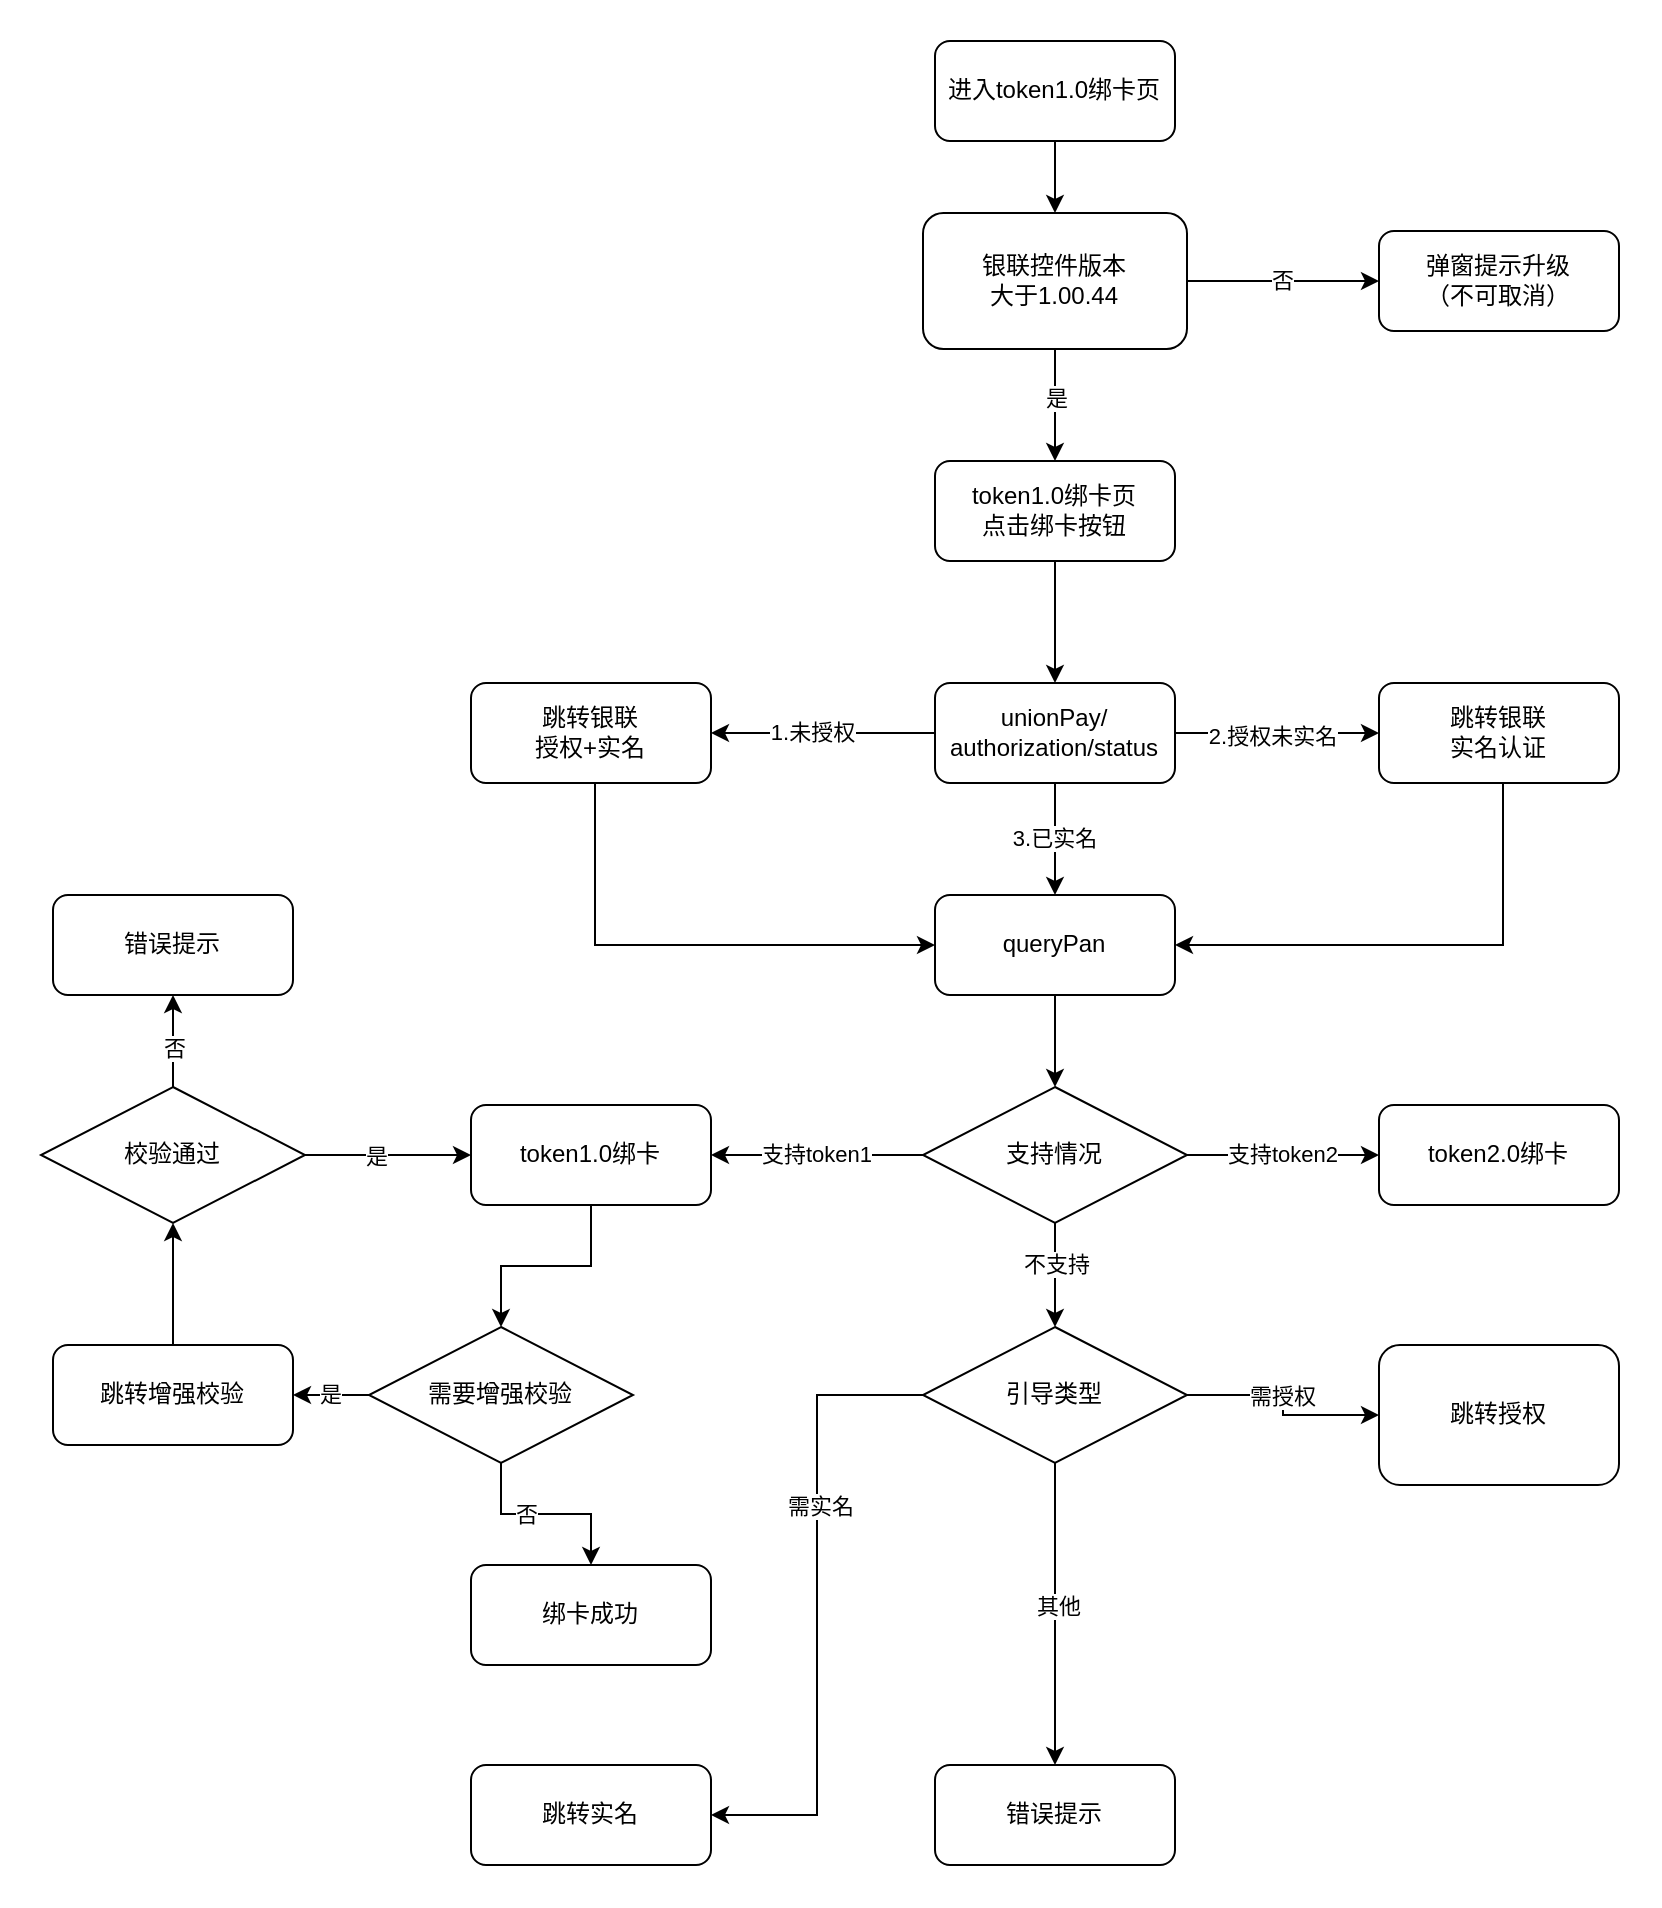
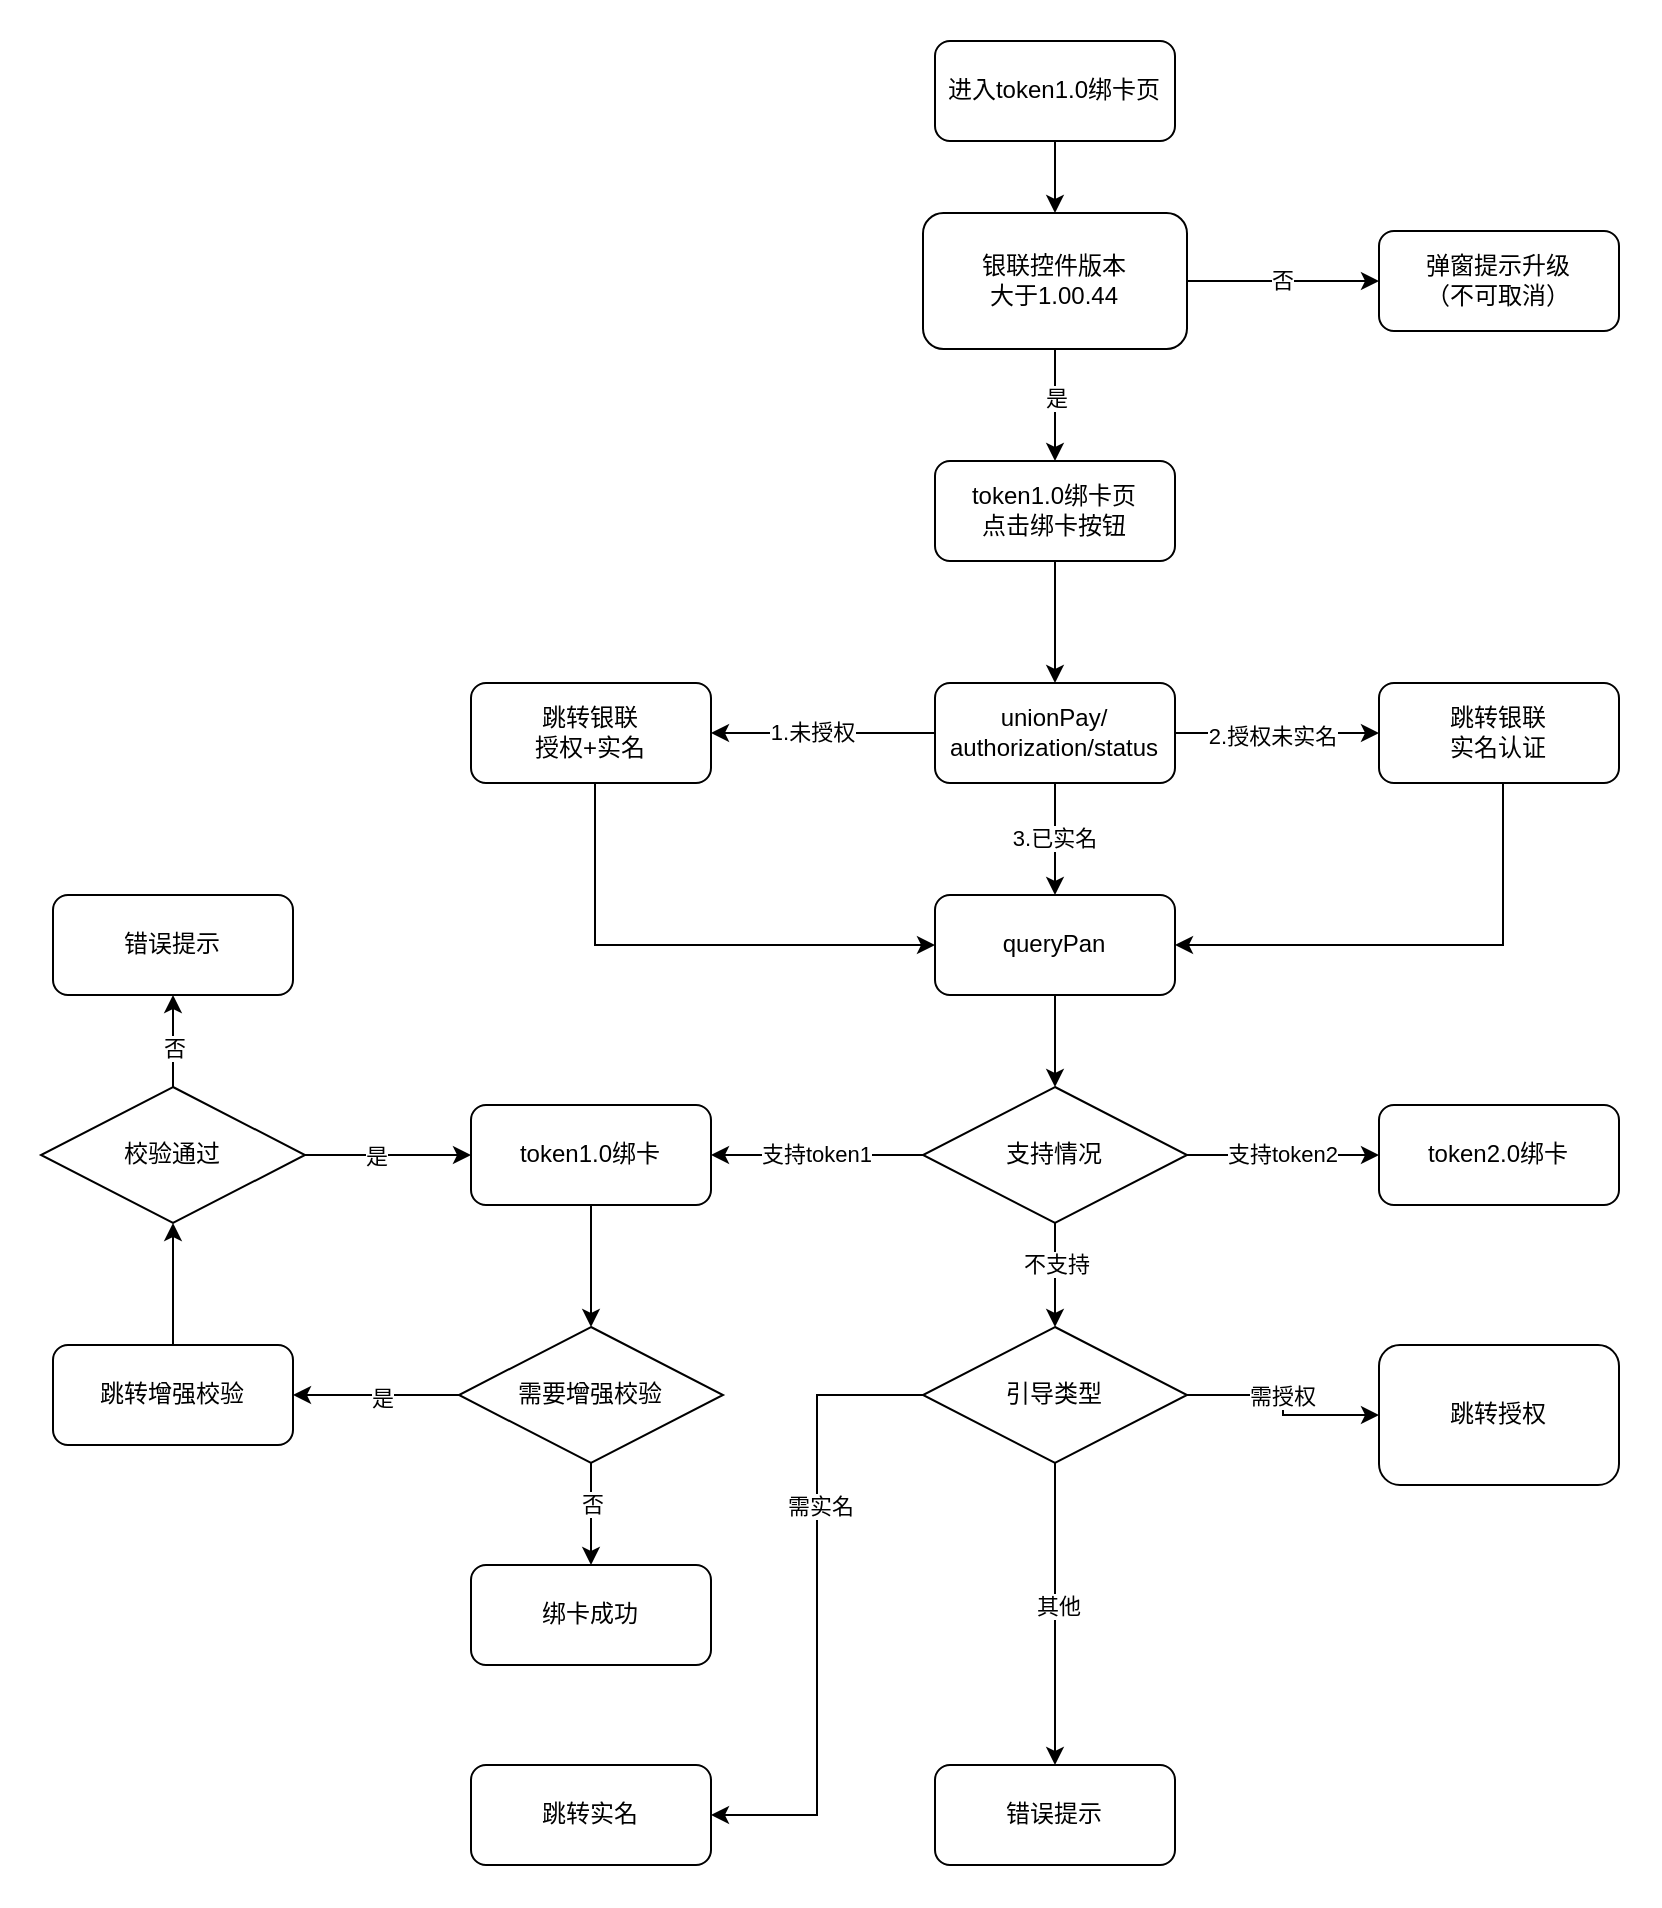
node "需要增强校验": moved (501, 1395) -> (591, 1395)
